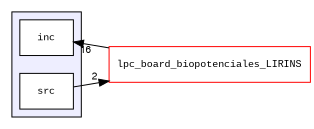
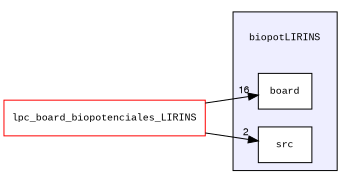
node "inc": label "inc" -> "board"
node "biopotLIRINS": added
edge "src" -> "lpc_board_biopotenciales_LIRINS": reversed
